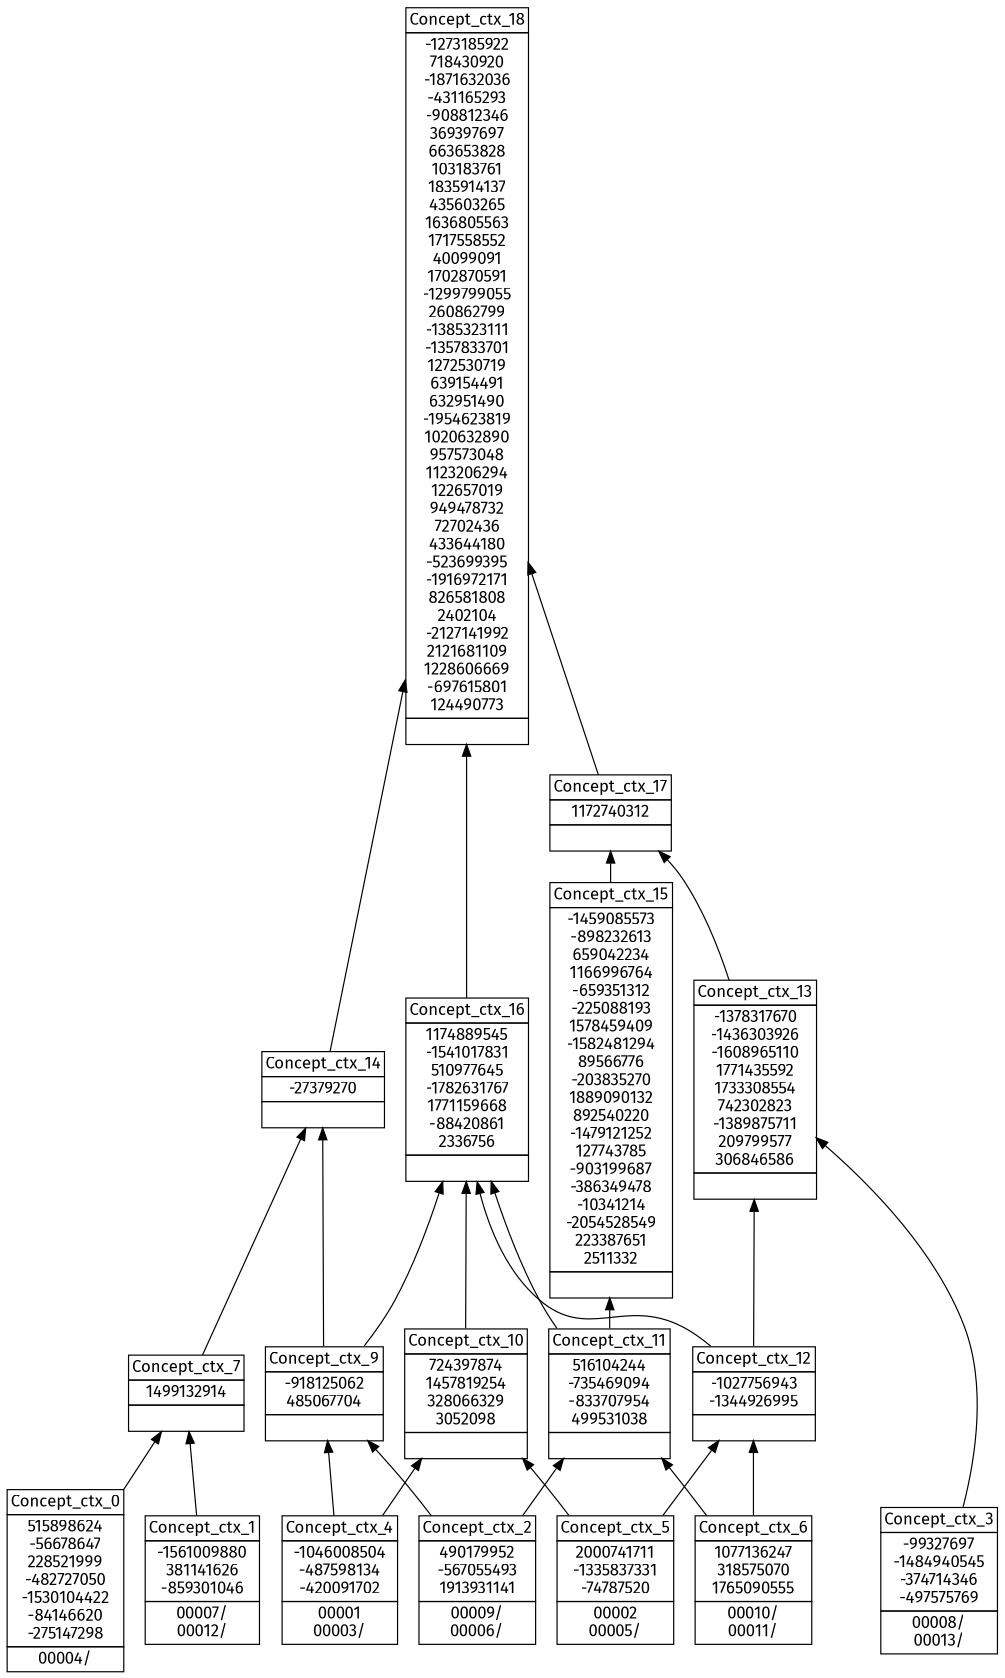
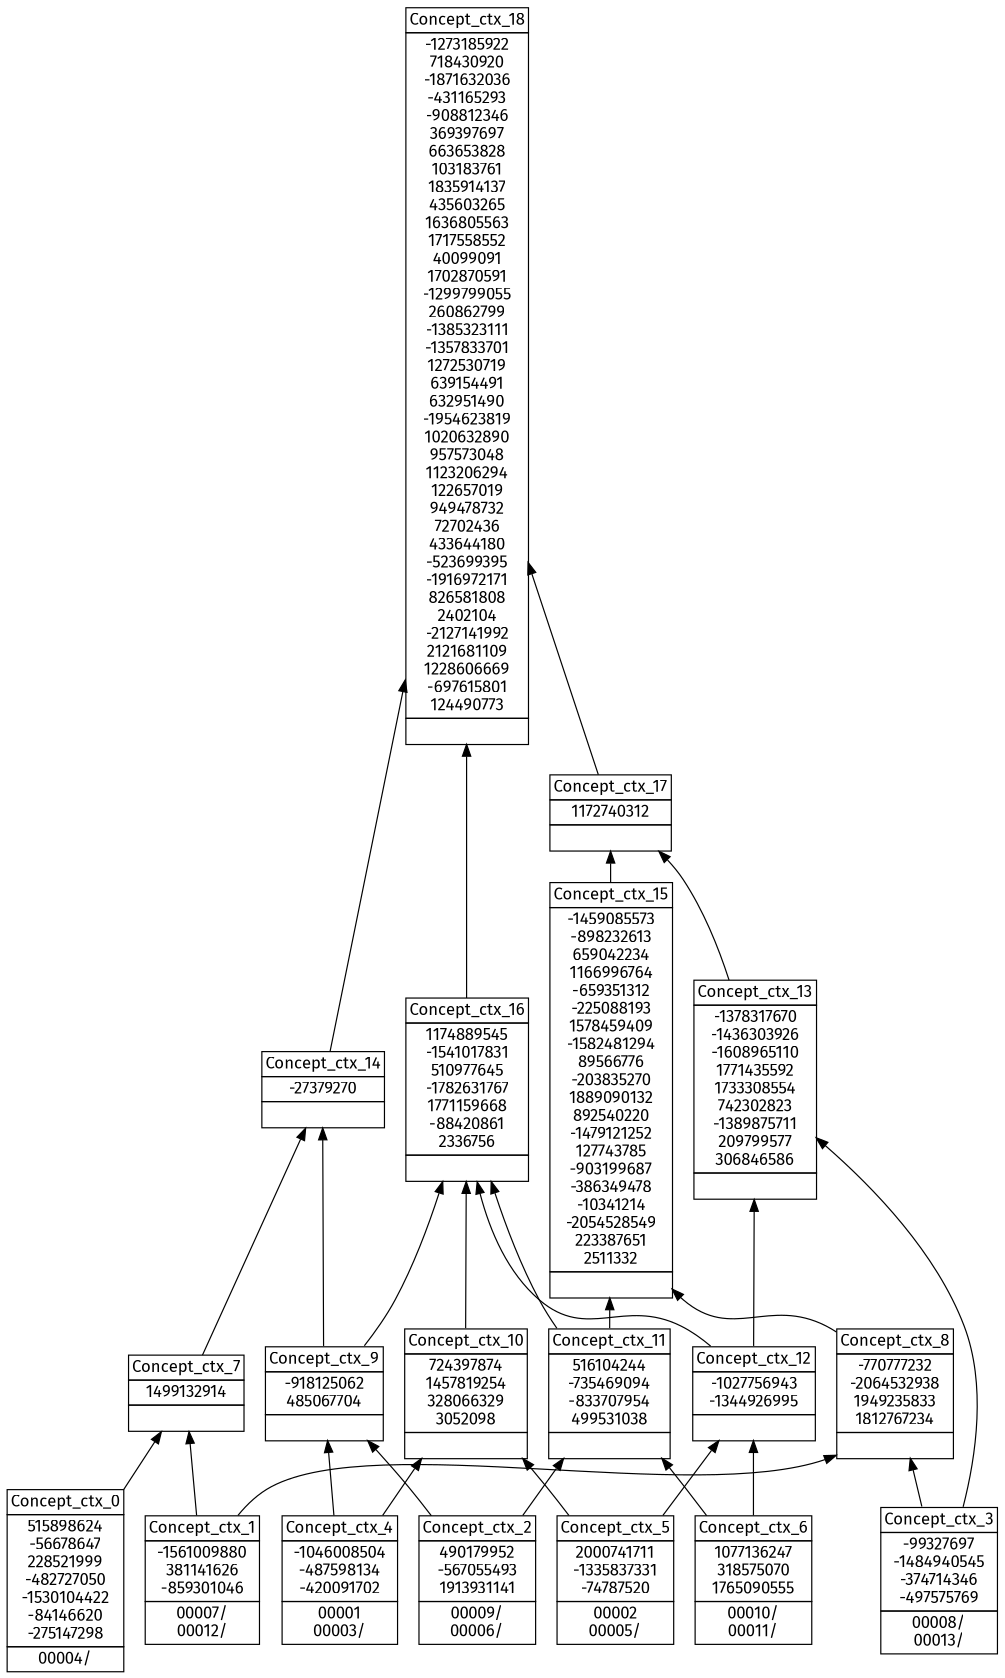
node "Concept_ctx_8": added
